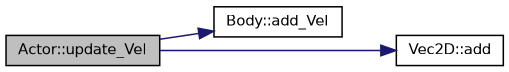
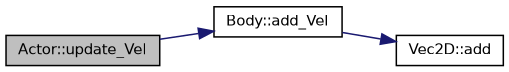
edge "Actor::update_Vel" -> "Vec2D::add": now "Body::add_Vel" -> "Vec2D::add"
